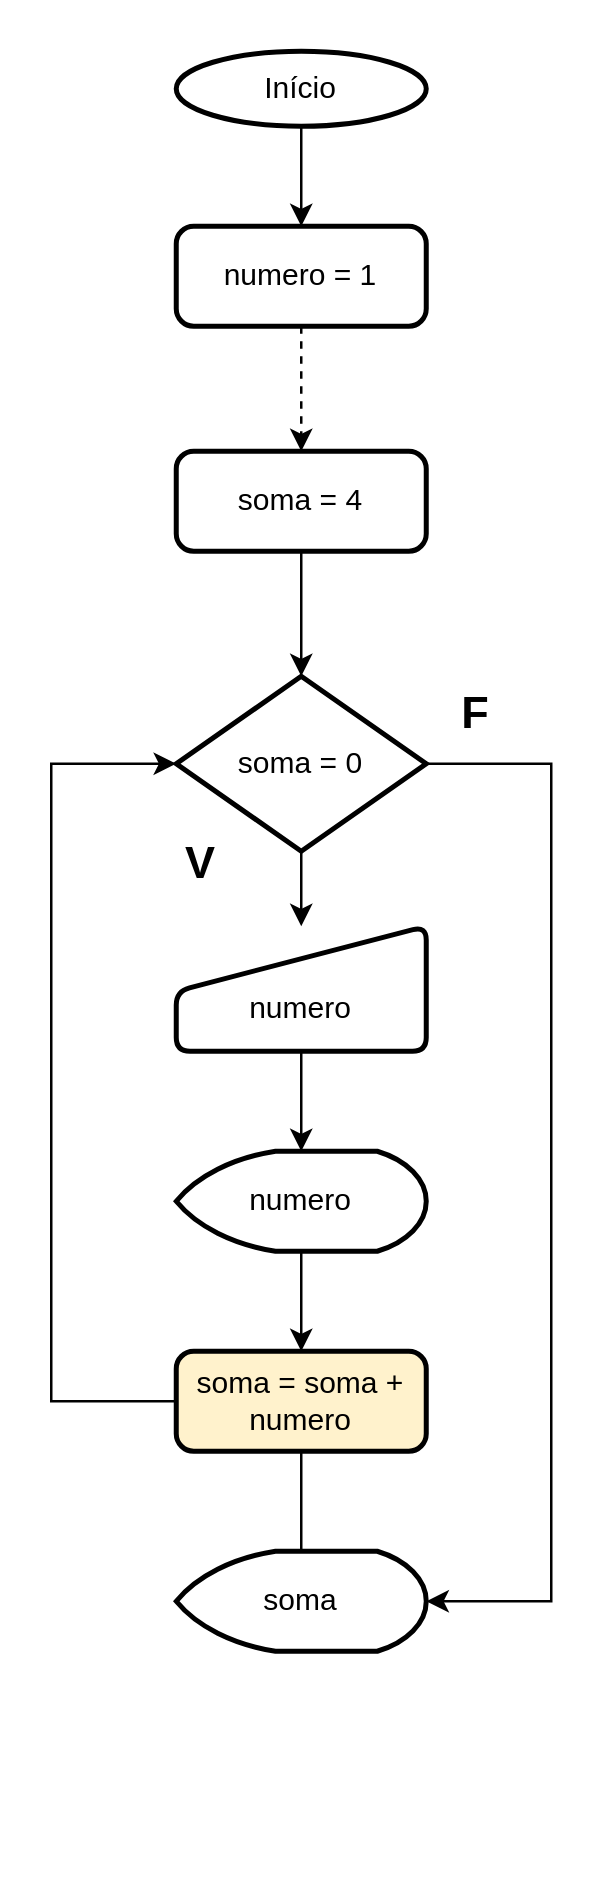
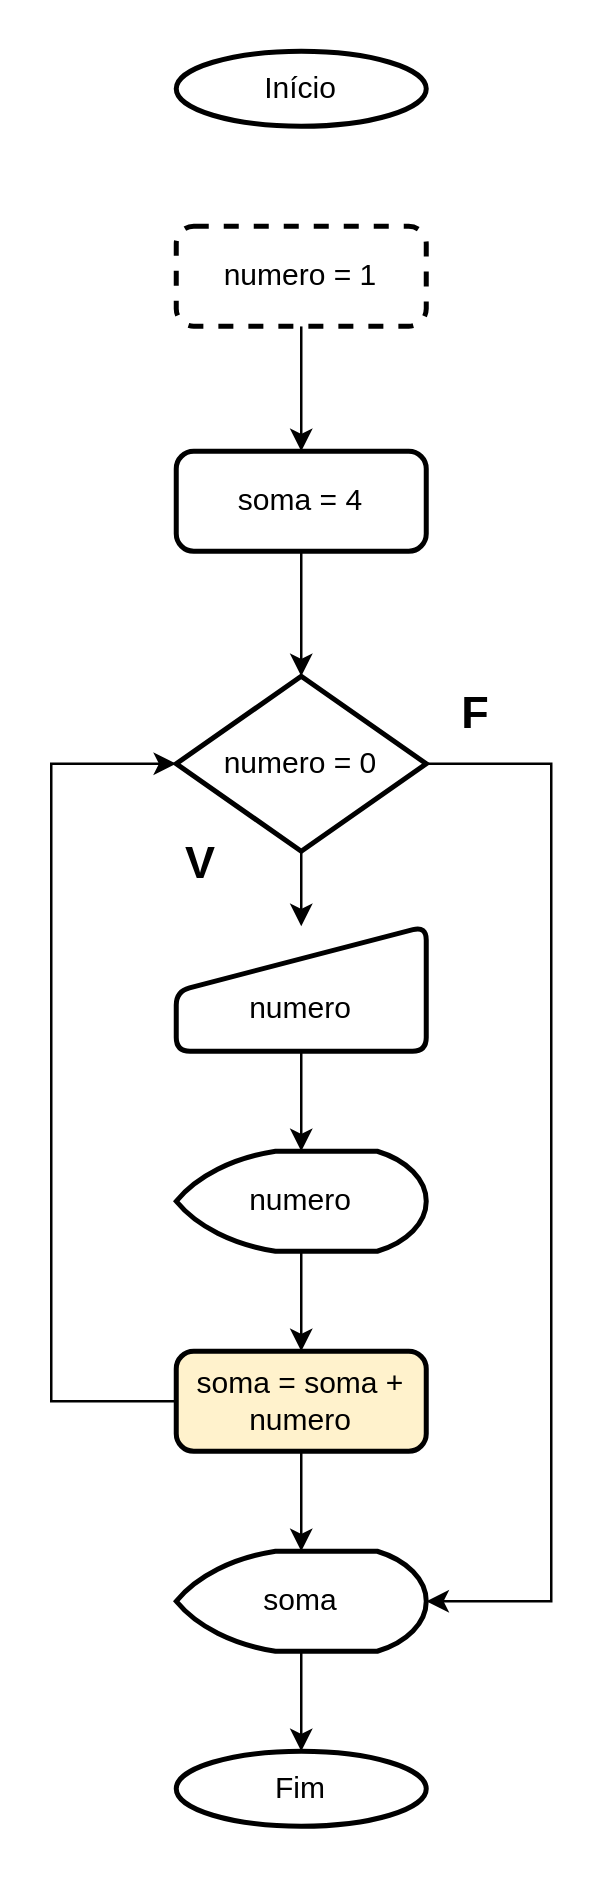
edge "Início" -> "numero = 1": removed
node "numero = 1": style solid -> dashed
edge "numero = 1" -> "soma = 4": style dashed -> solid
node "soma = 0": label "soma = 0" -> "numero = 0"
edge "soma = soma + numero" -- "soma": arrowhead none -> classic
edge "soma" -> "Fim": added
node "Fim": added
